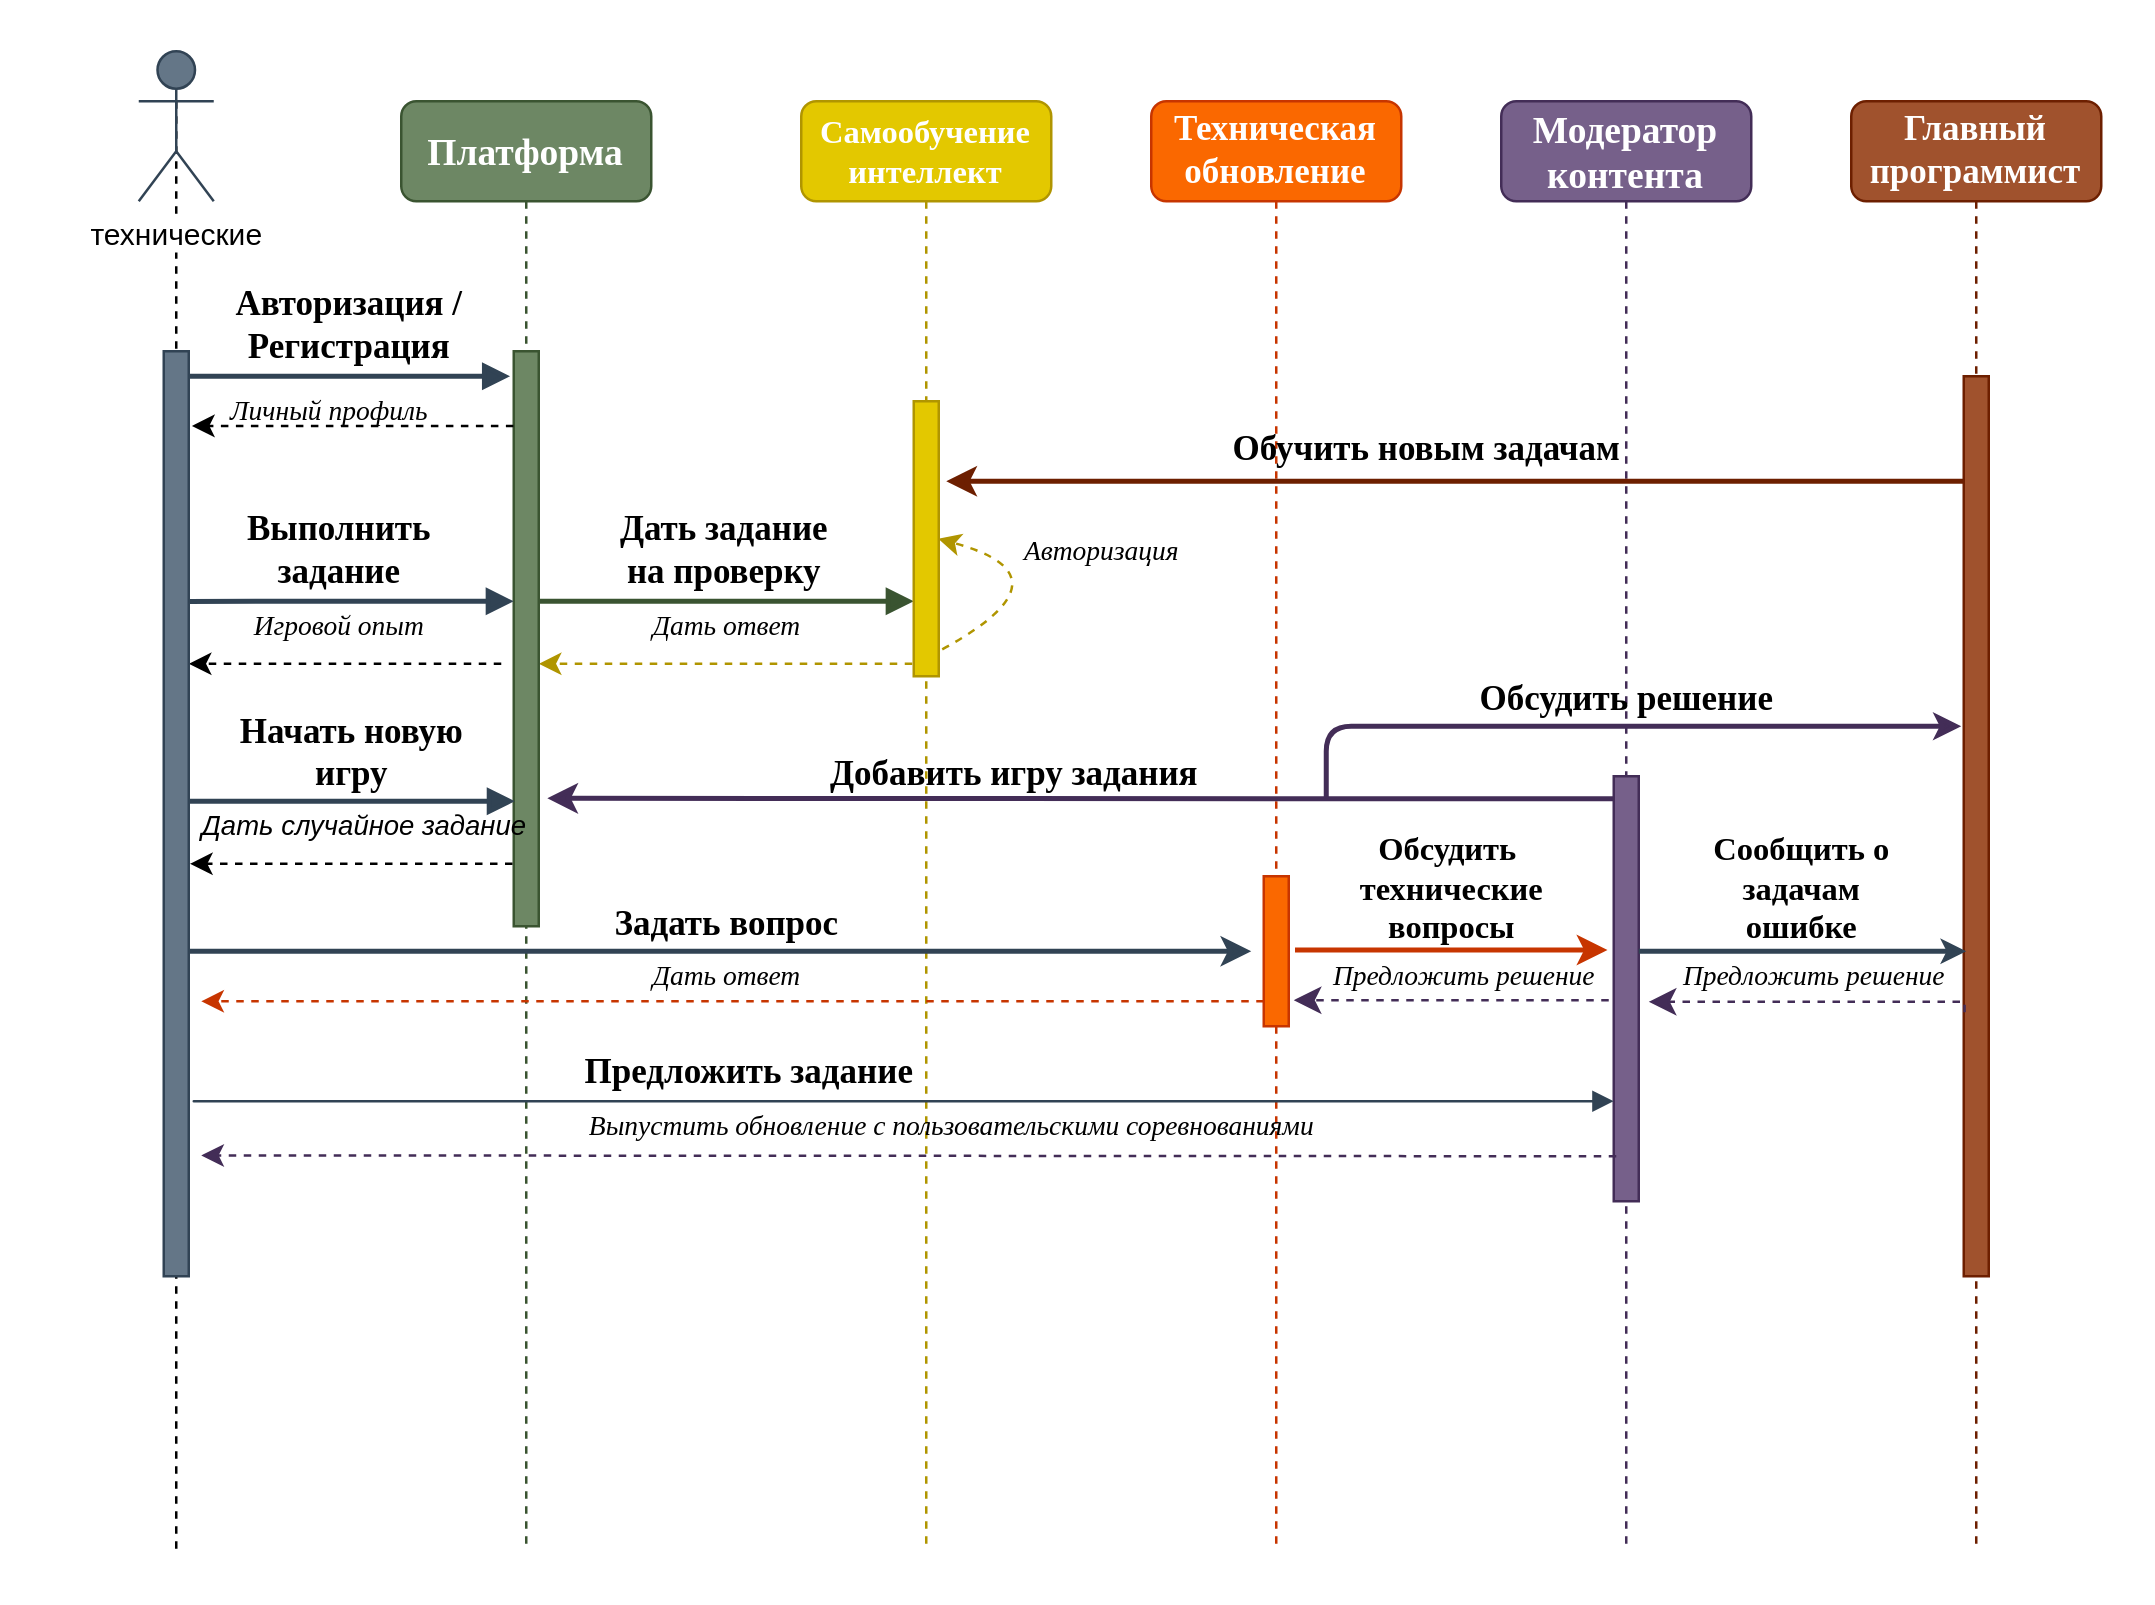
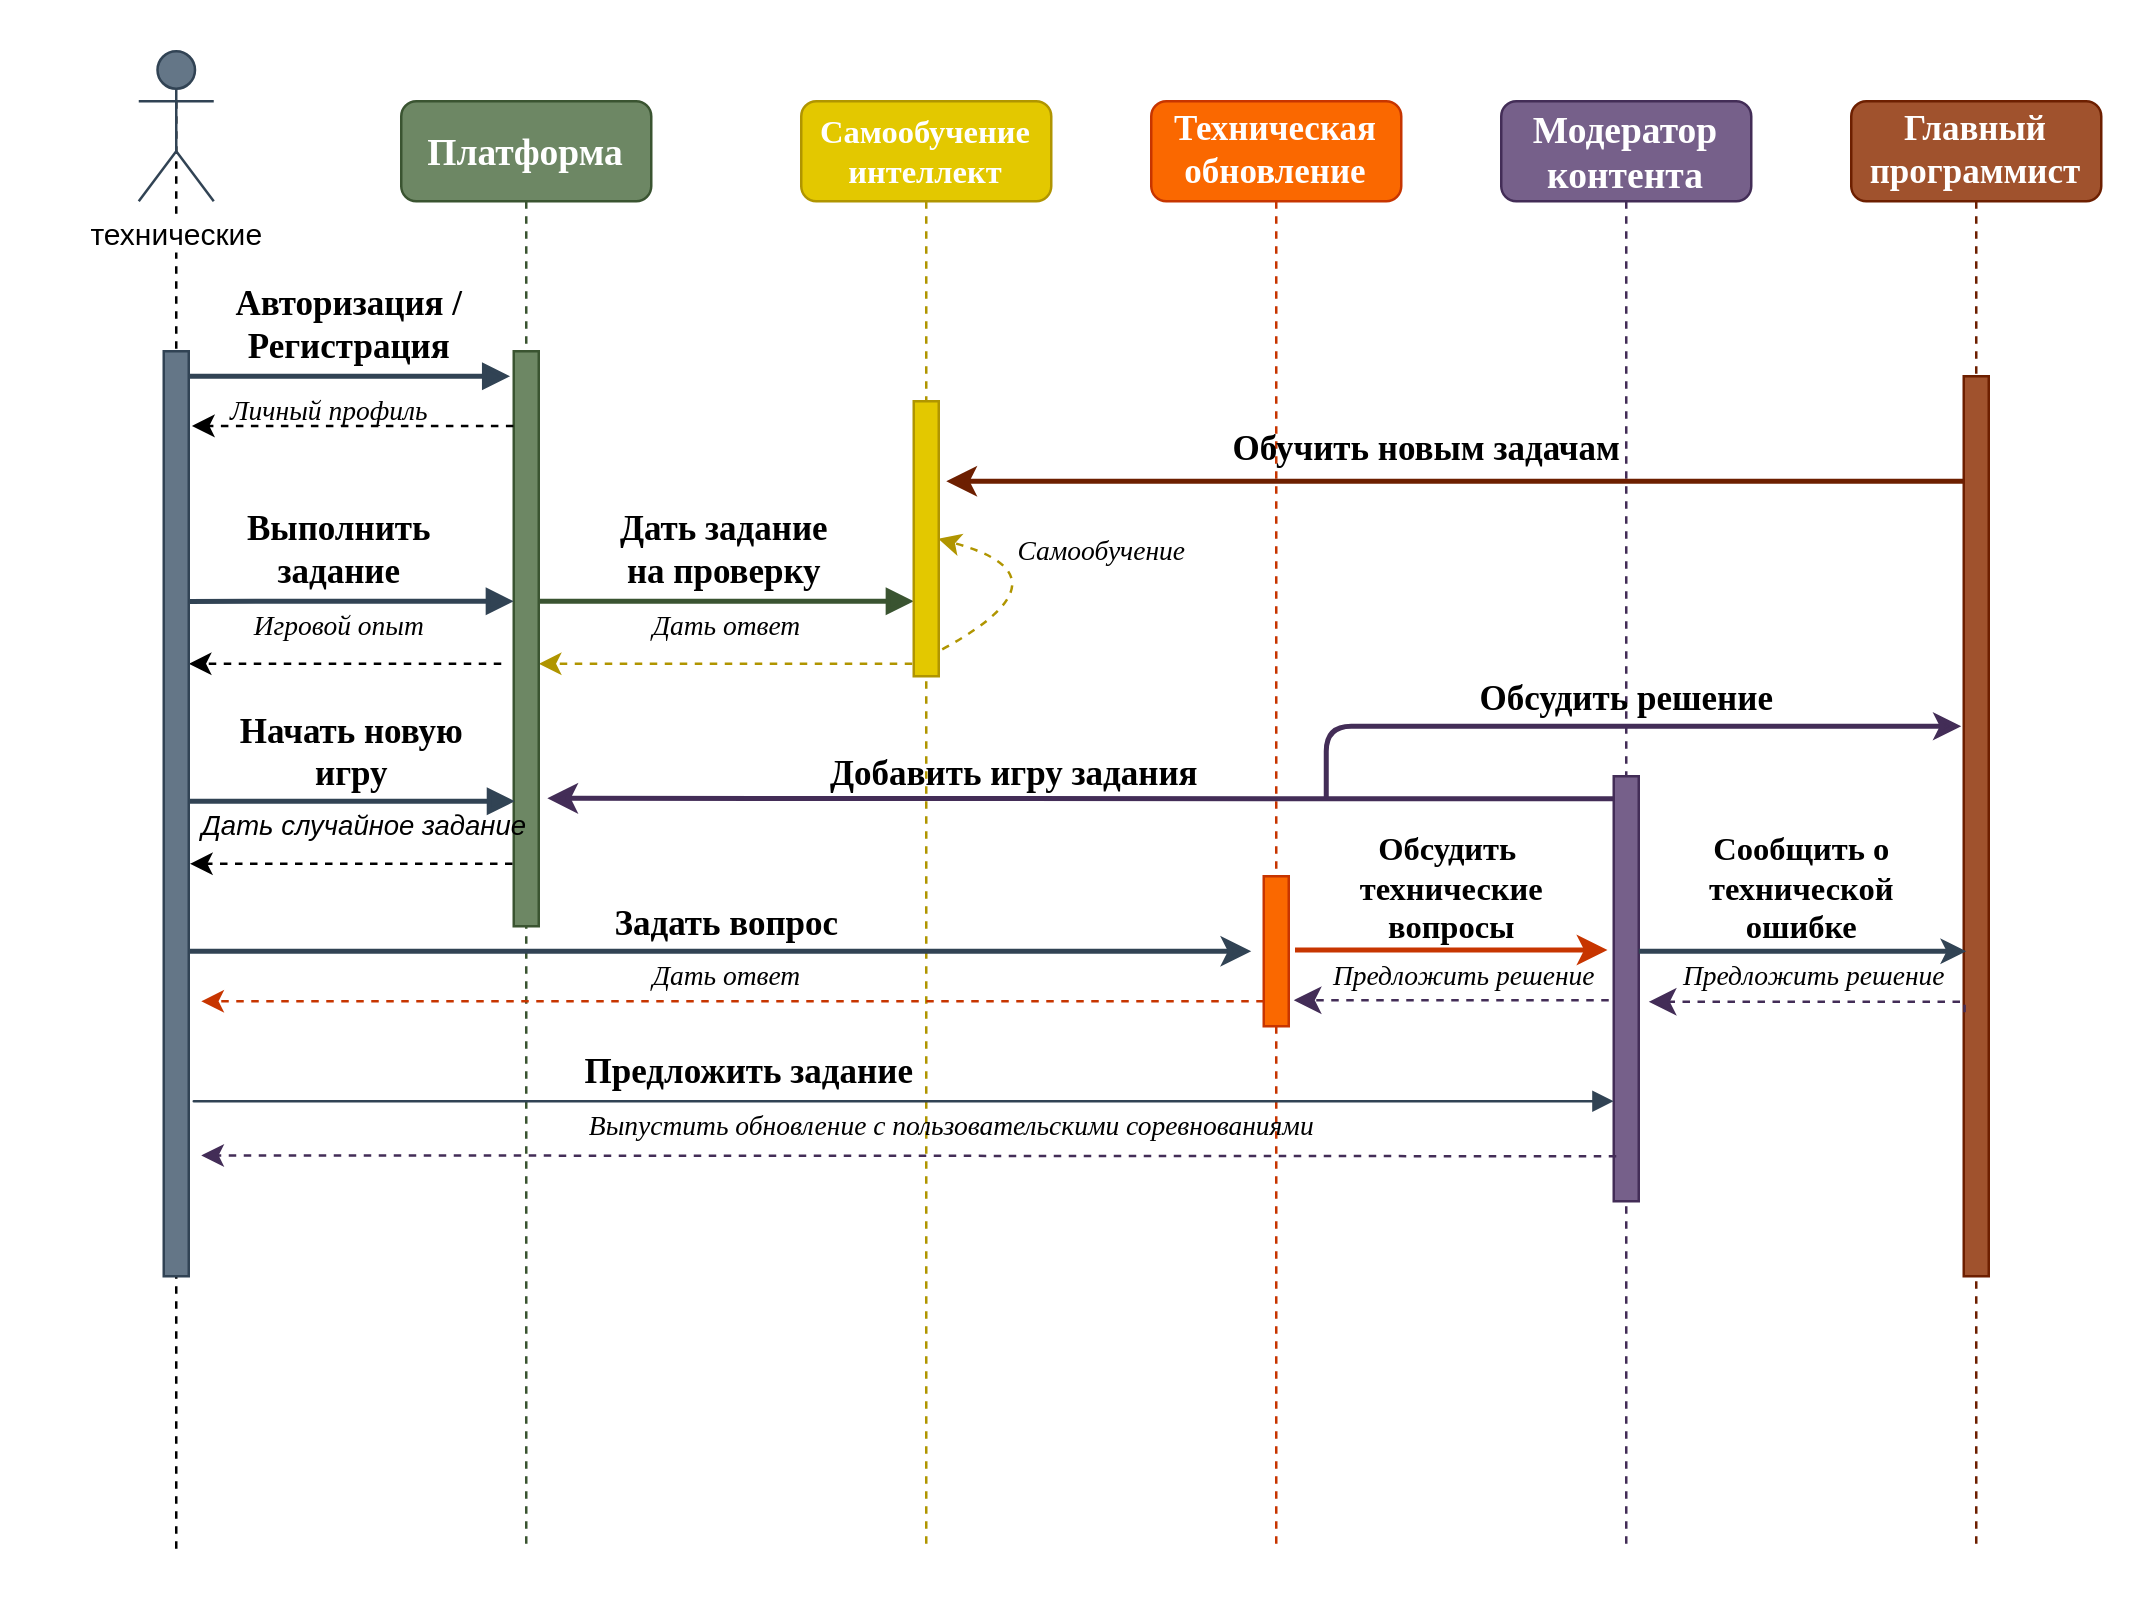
node "Авторизация": label "Авторизация" -> "Самообучение"
node "Сообщить о задачам ошибке": label "Сообщить о задачам ошибке" -> "Сообщить о технической ошибке"
